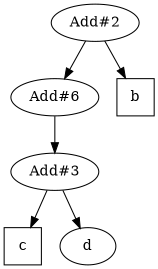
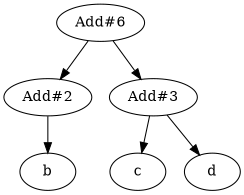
edge "Add#2" -> "Add#6": reversed
node "b": shape square -> ellipse
node "c": shape square -> ellipse
